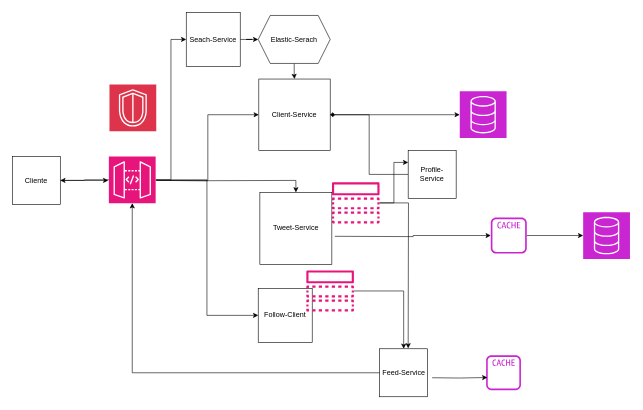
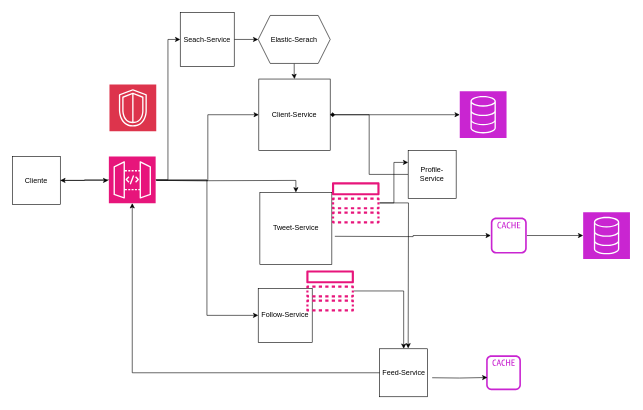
node "Seach-Service": moved (213, 39) -> (207, 39)
node "Follow-Client": label "Follow-Client" -> "Follow-Service"
